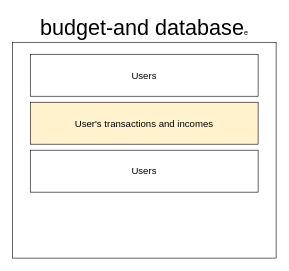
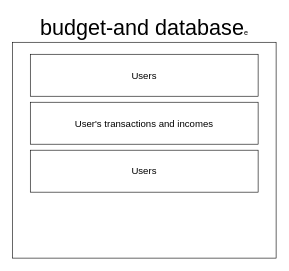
node "User's transactions and incomes": fillcolor #fff2cc -> #ffffff
